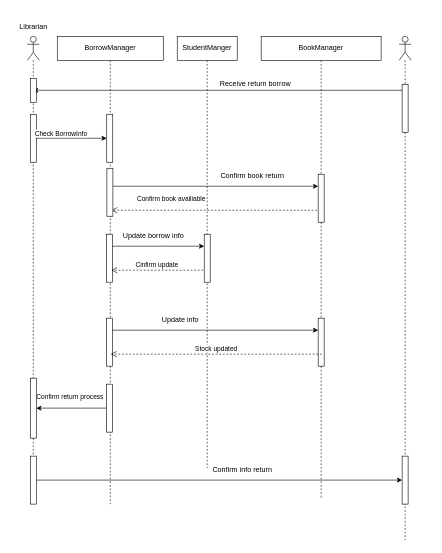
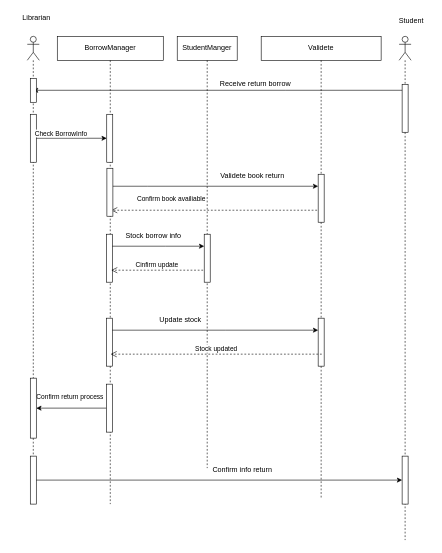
node "Student": added
node "Librarian": moved (33, 27) -> (36, 18)
node "BookManager": label "BookManager" -> "Validete"
node "Confirm book return": label "Confirm book return" -> "Validete book return"
node "Update borrow info": label "Update borrow info" -> "Stock borrow info"
node "Update info": label "Update info" -> "Update stock"
